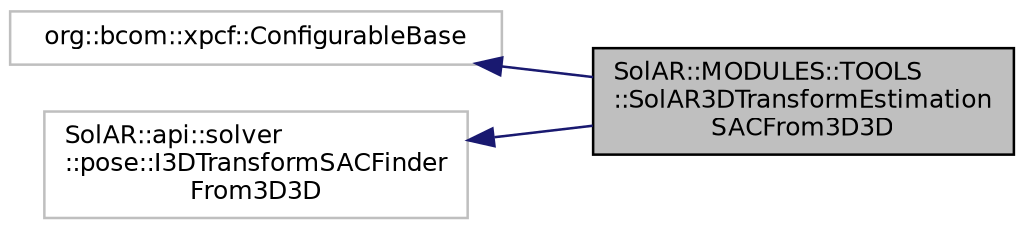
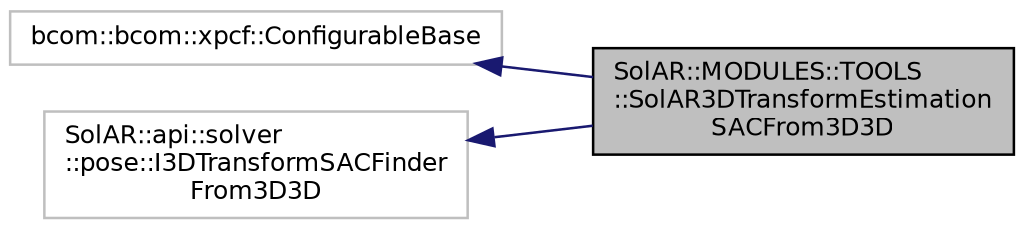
node "org::bcom::xpcf::ConfigurableBase": label "org::bcom::xpcf::ConfigurableBase" -> "bcom::bcom::xpcf::ConfigurableBase"
